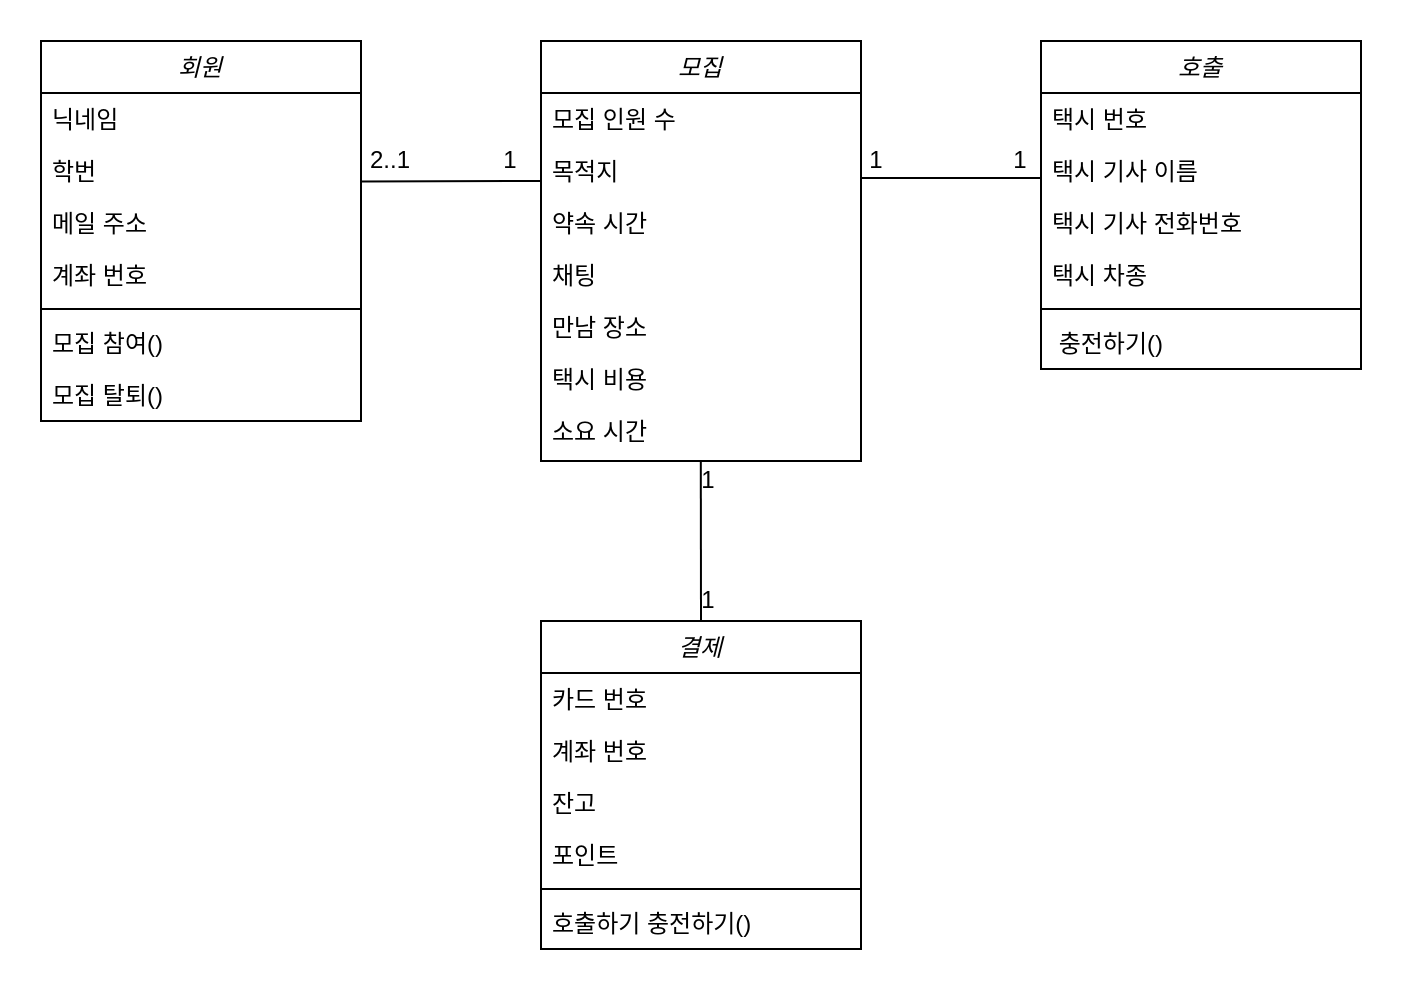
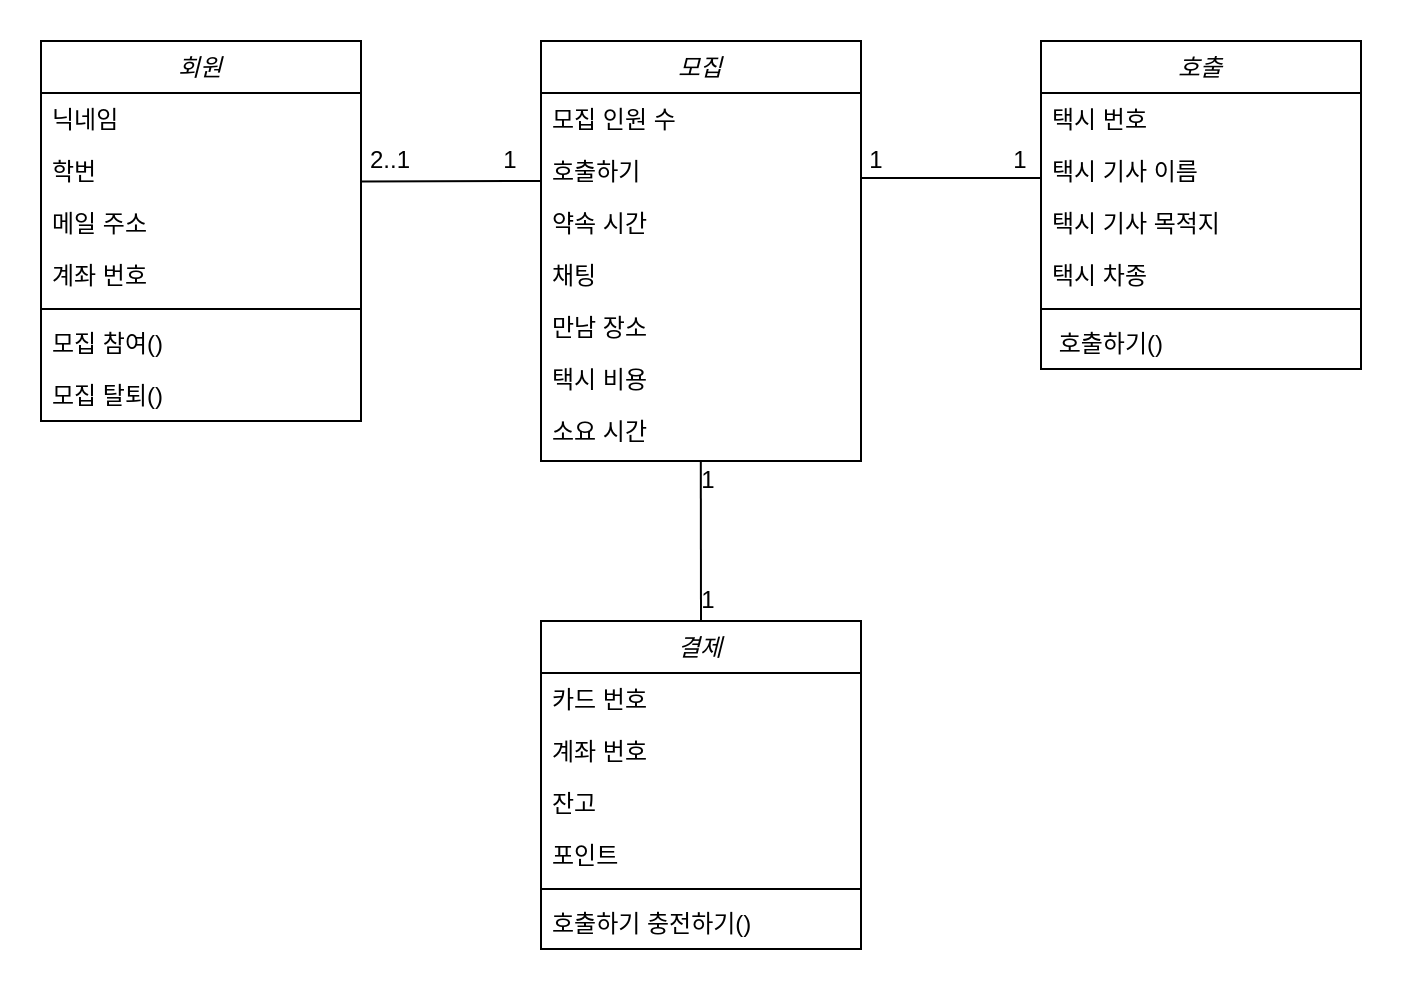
node "목적지": label "목적지" -> "호출하기"
node "택시 기사 전화번호": label "택시 기사 전화번호" -> "택시 기사 목적지"
node "충전하기()": label "충전하기()" -> "호출하기()"
